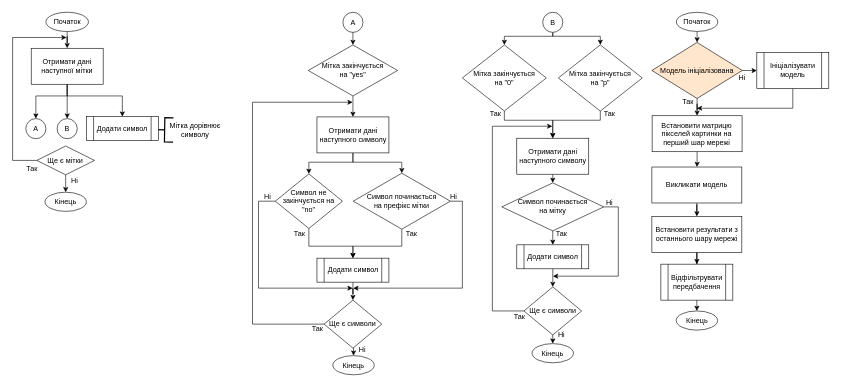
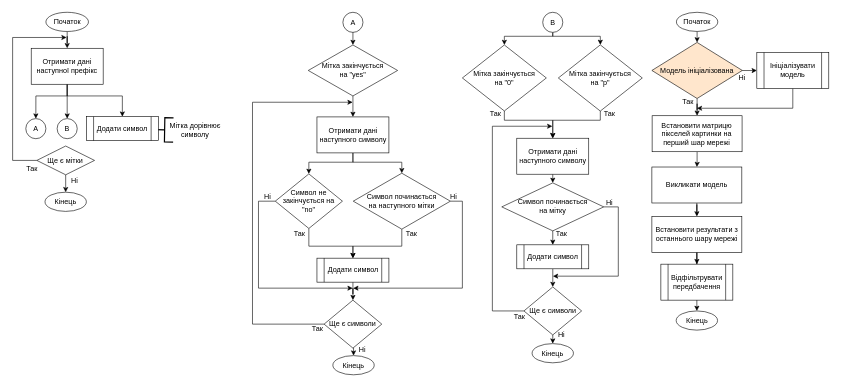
node "Отримати дані наступної мітки": label "Отримати дані наступної мітки" -> "Отримати дані наступної префікс"
node "Символ починається на префікс мітки": label "Символ починається на префікс мітки" -> "Символ починається на наступного мітки"
